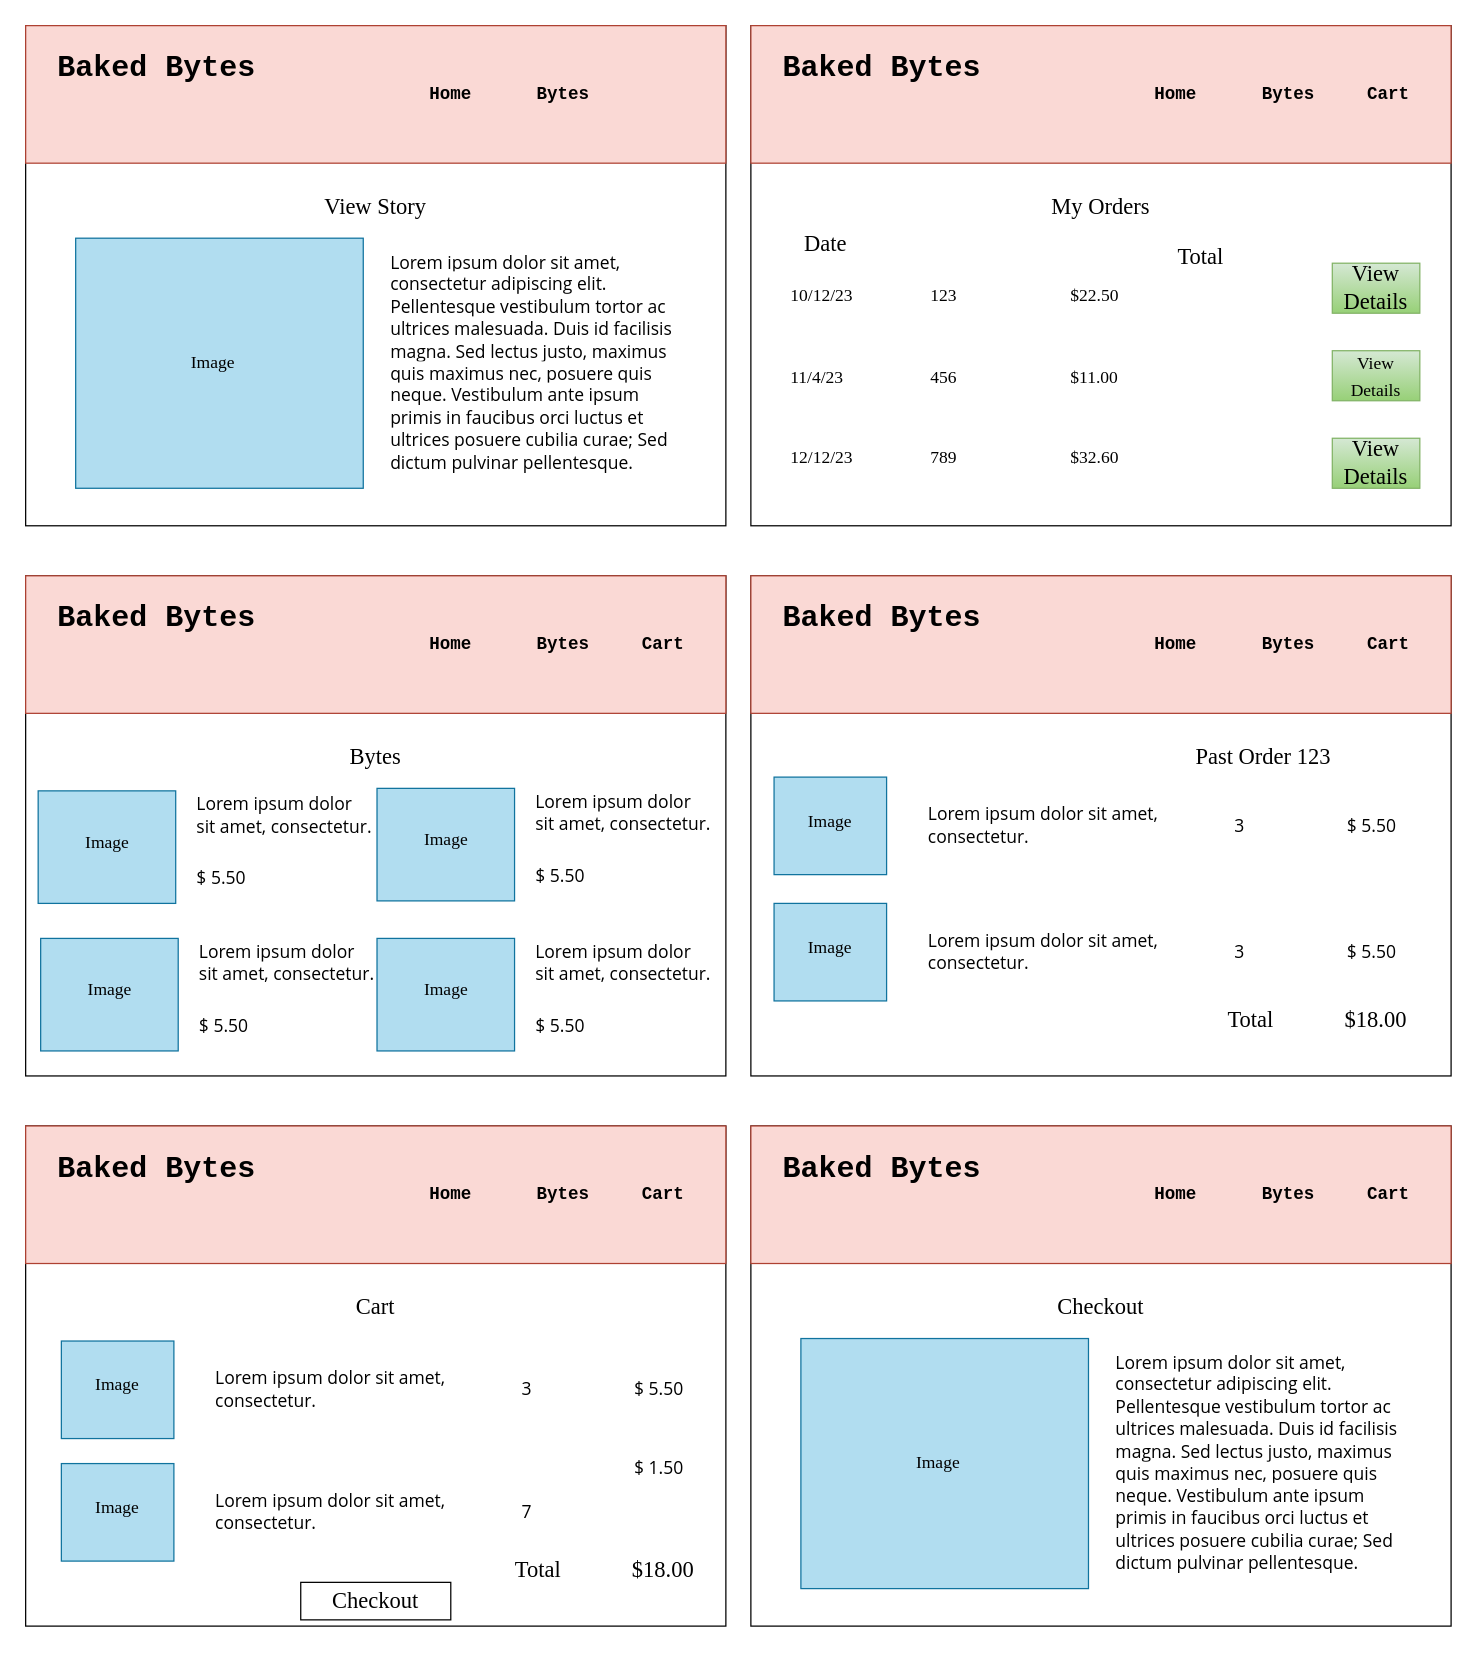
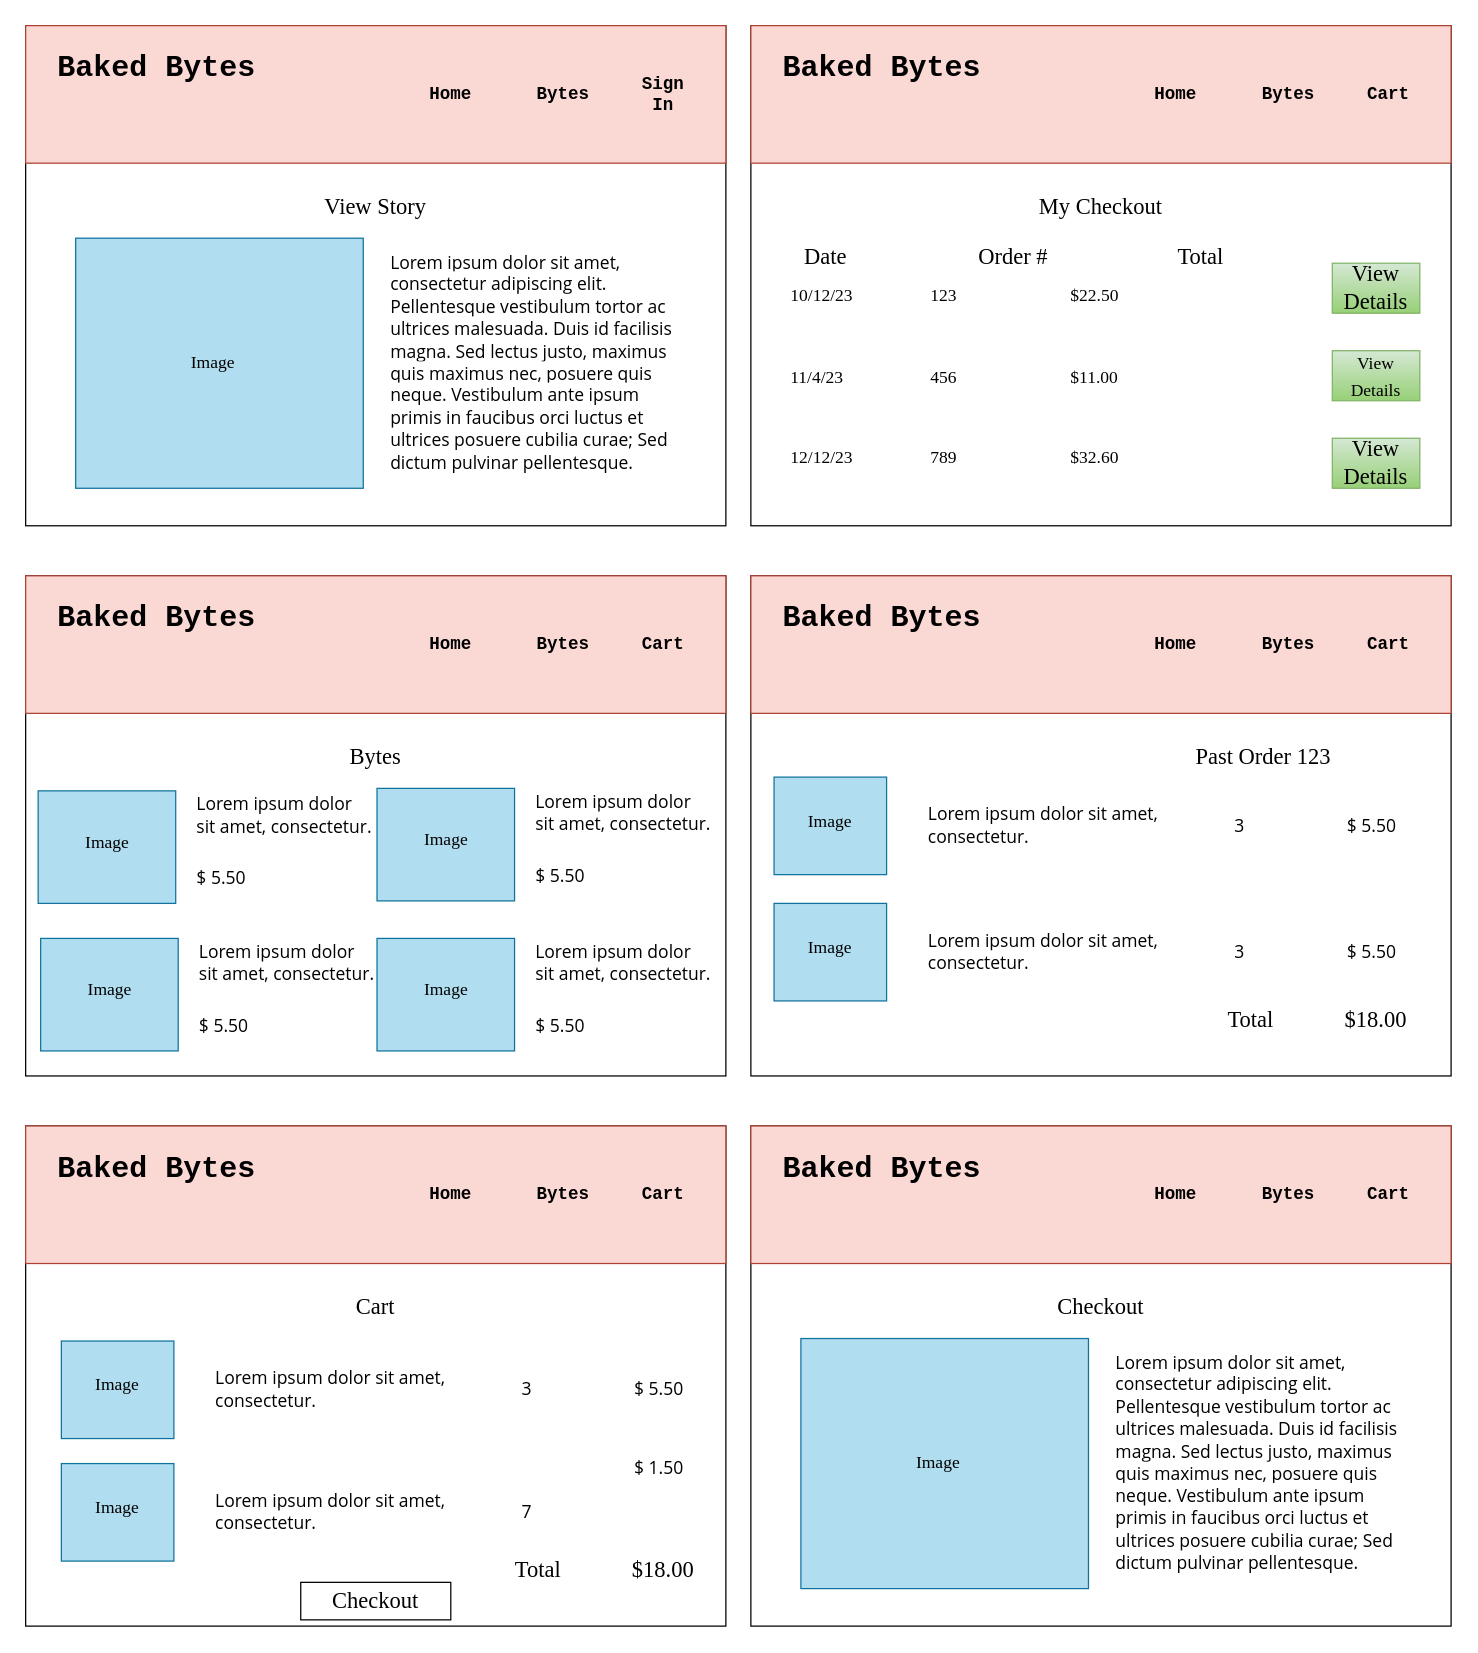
node "Sign In": added
node "My Orders": label "My Orders" -> "My Checkout"
node "Date": moved (826, 244) -> (826, 257)
node "Order #": added
